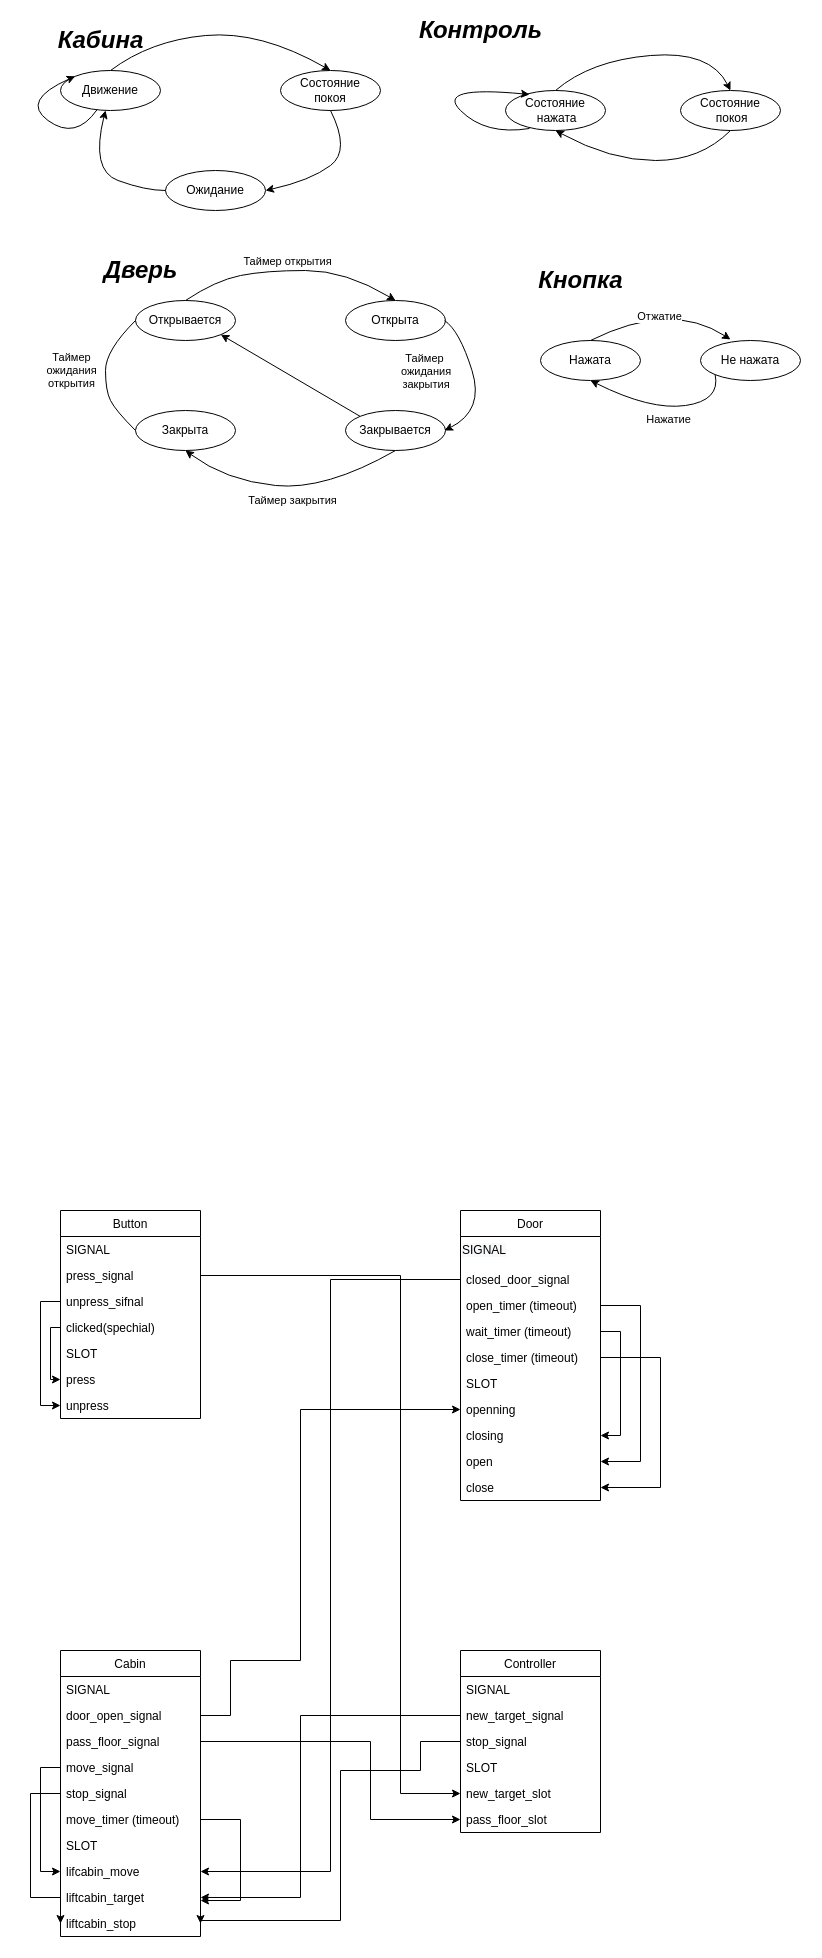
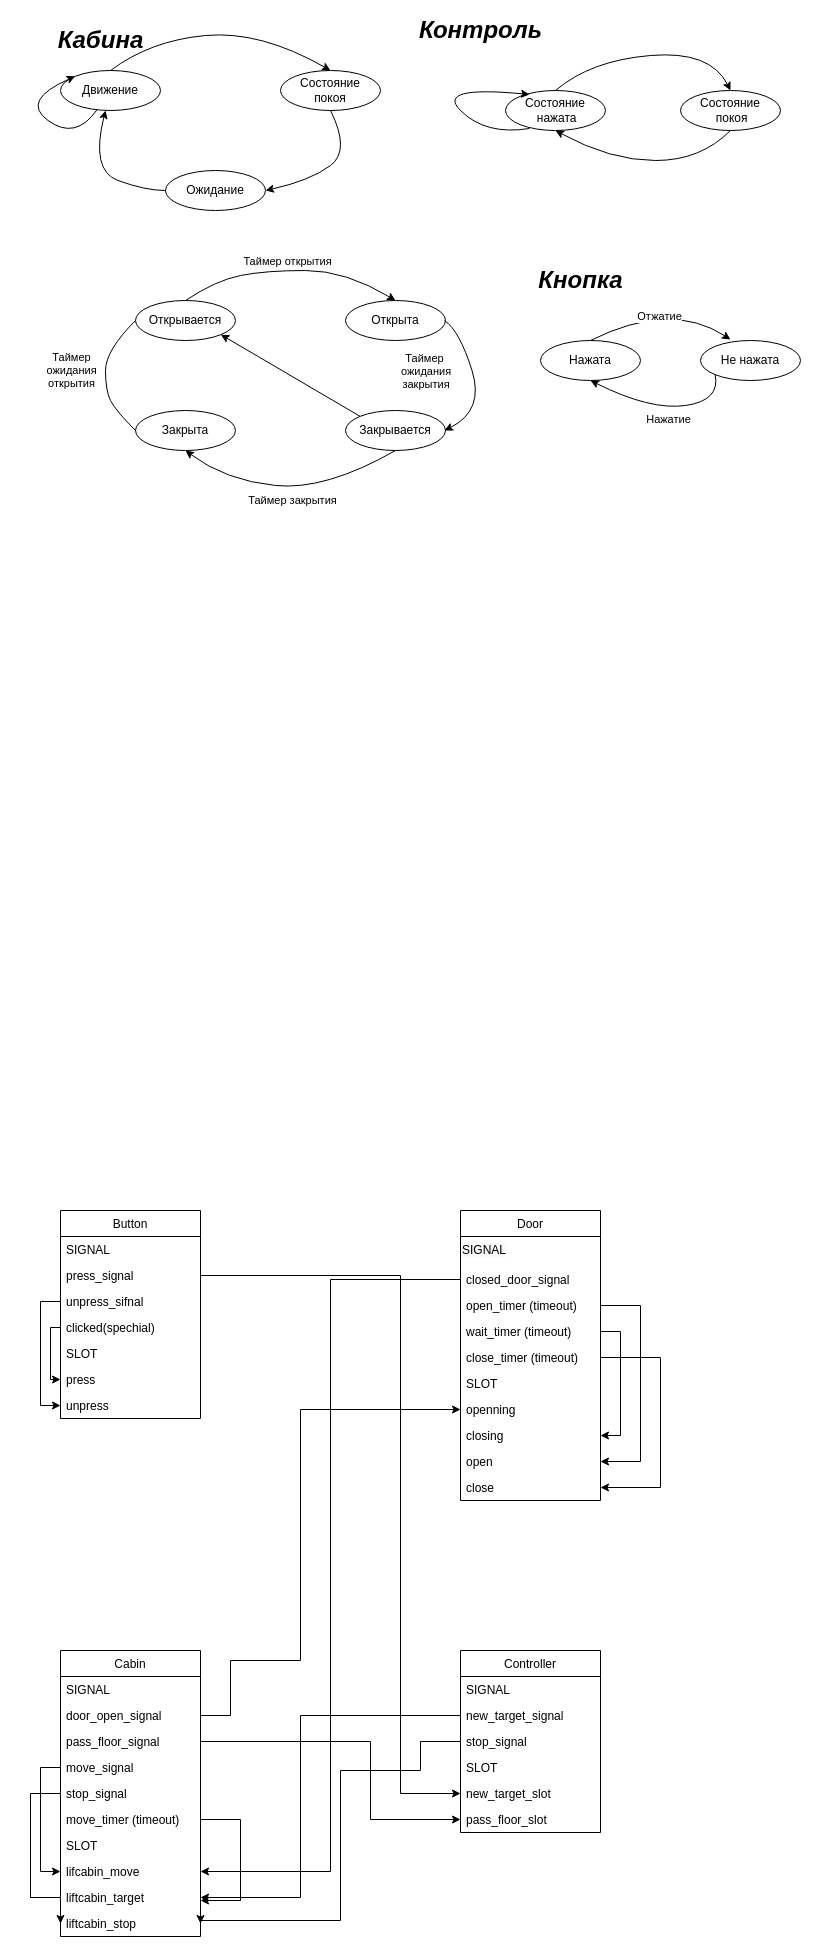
node "Дверь": removed
